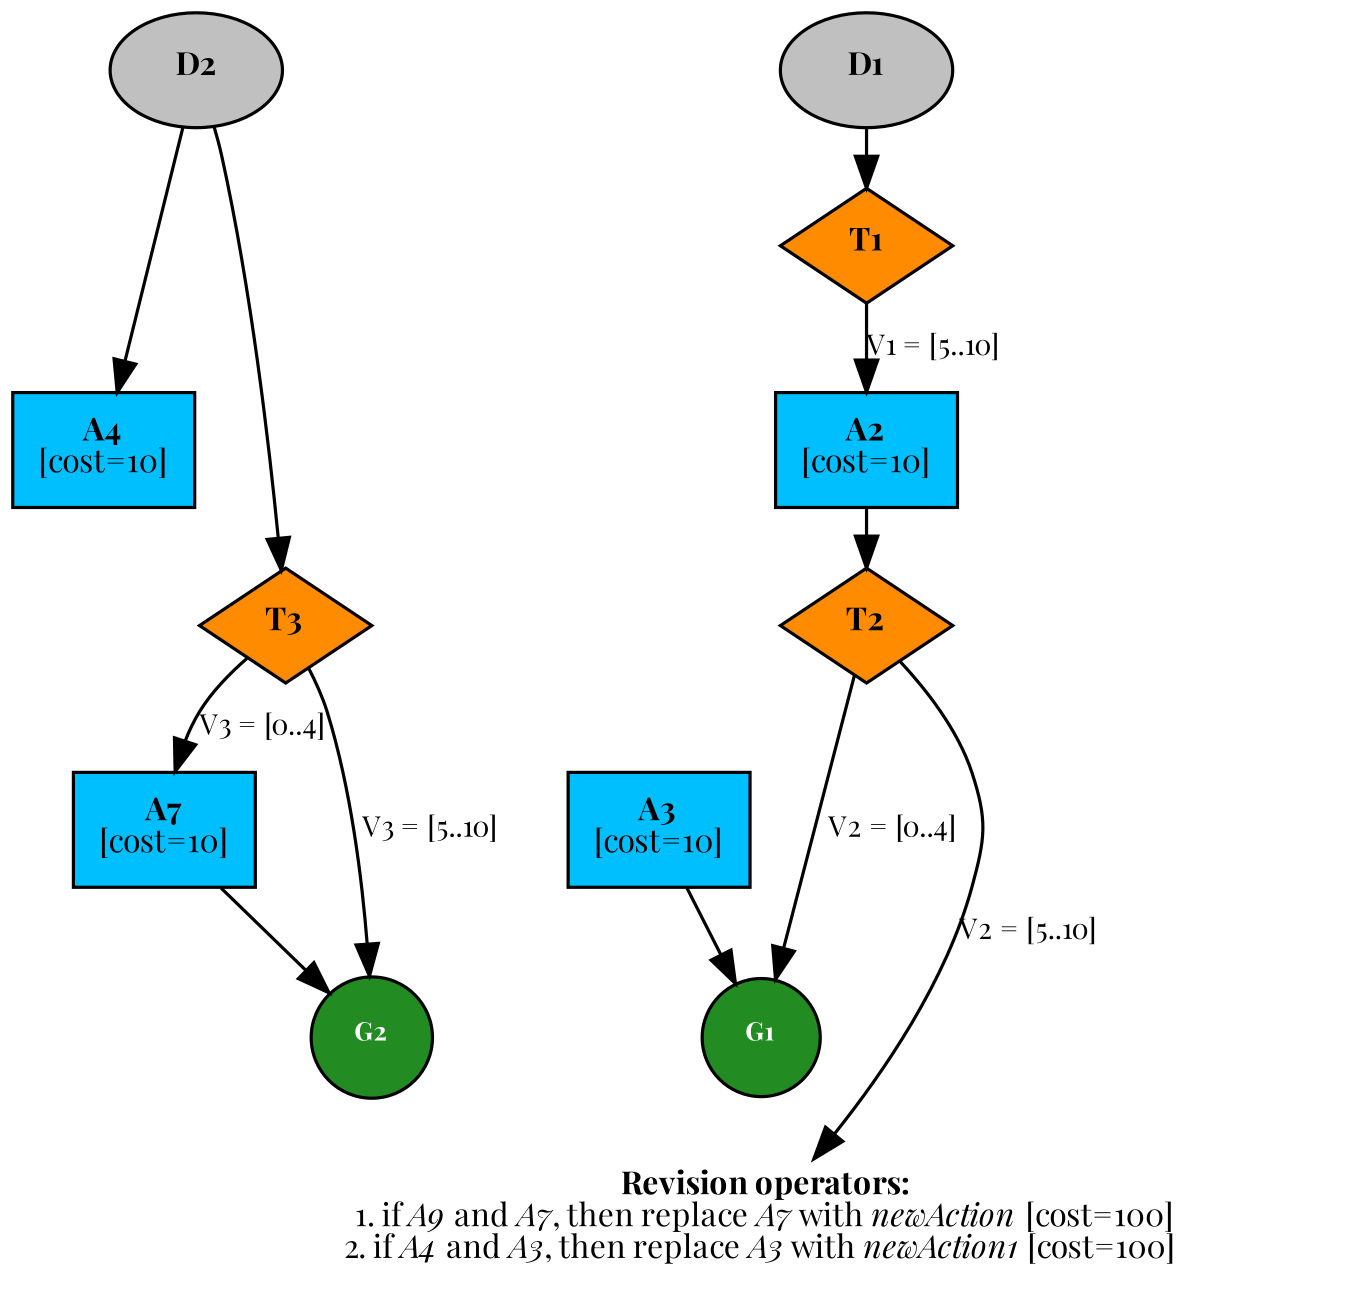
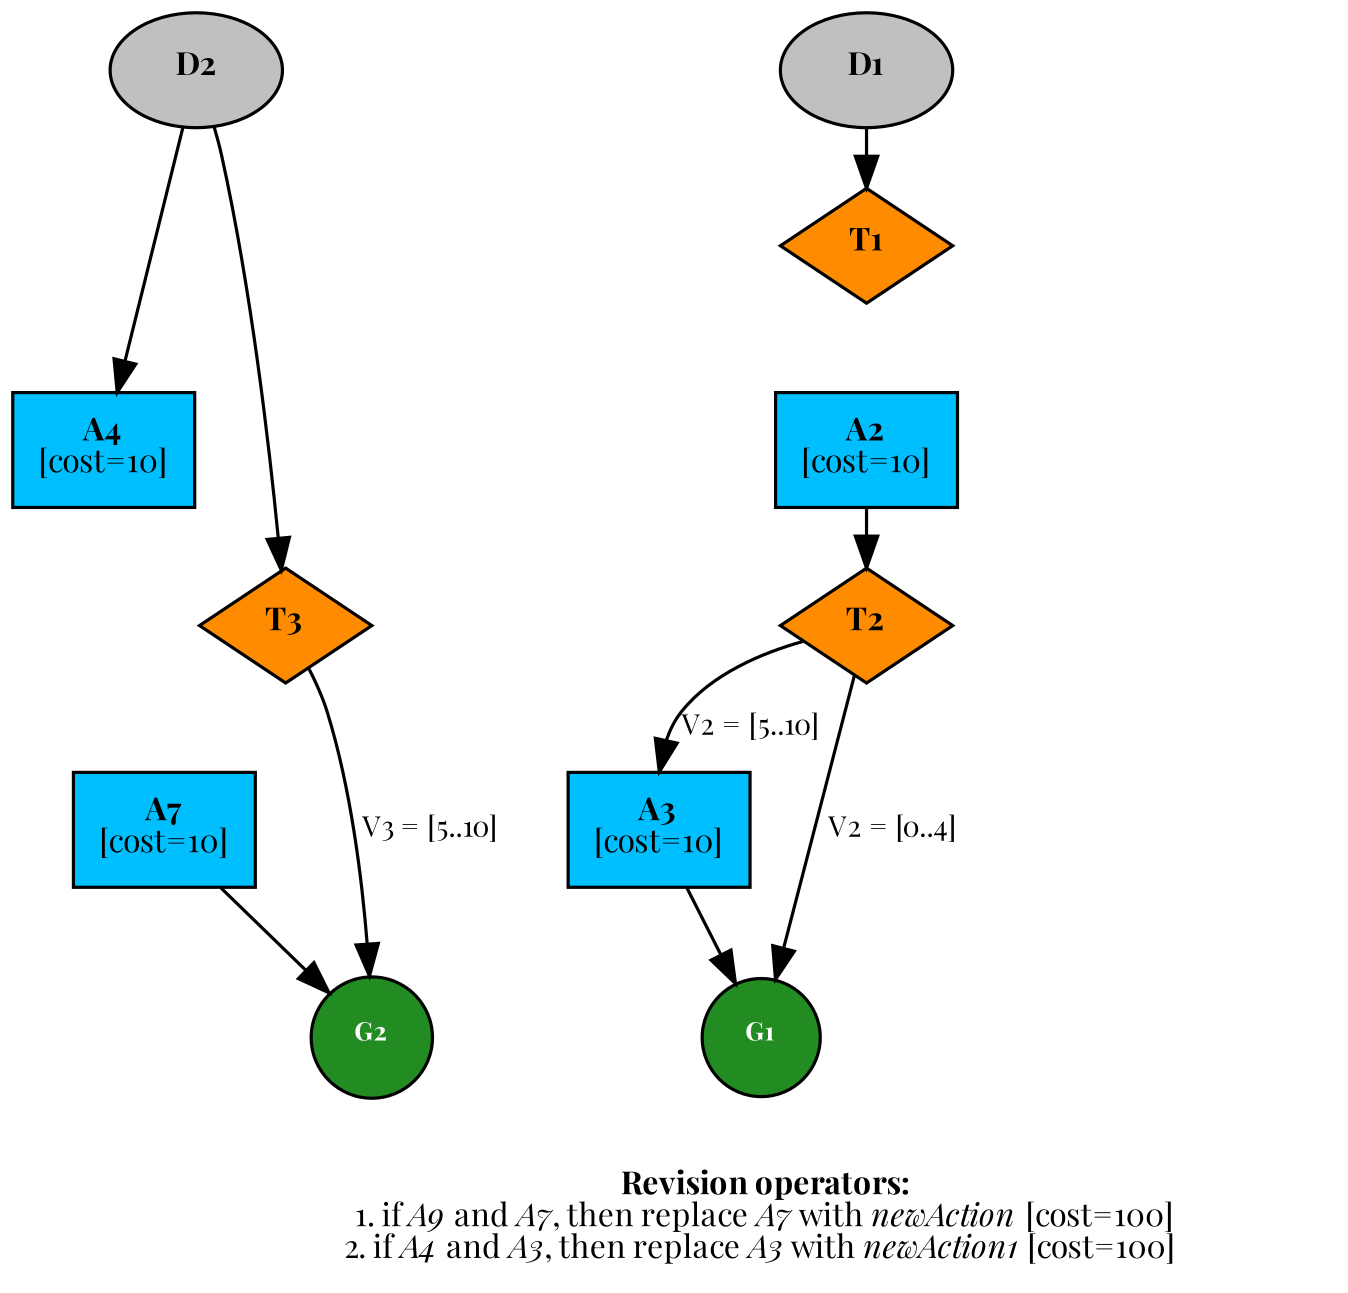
edge "T1" -> "A2": removed, label "V1 = [5..10]"
edge "T3" -> "A7": removed, label "V3 = [0..4]"
edge "T2" -> "Revision operators:": now "T2" -> "A3"
